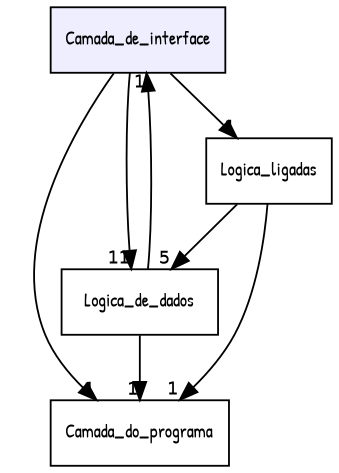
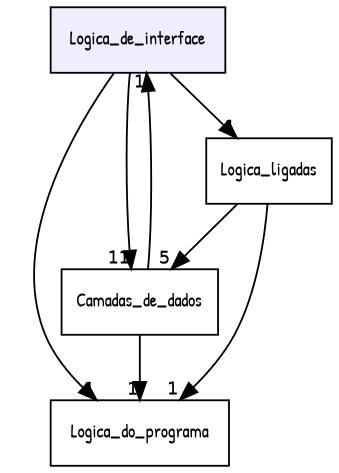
node "Camada_de_interface": label "Camada_de_interface" -> "Logica_de_interface"
node "Logica_de_dados": label "Logica_de_dados" -> "Camadas_de_dados"
node "Camada_do_programa": label "Camada_do_programa" -> "Logica_do_programa"
